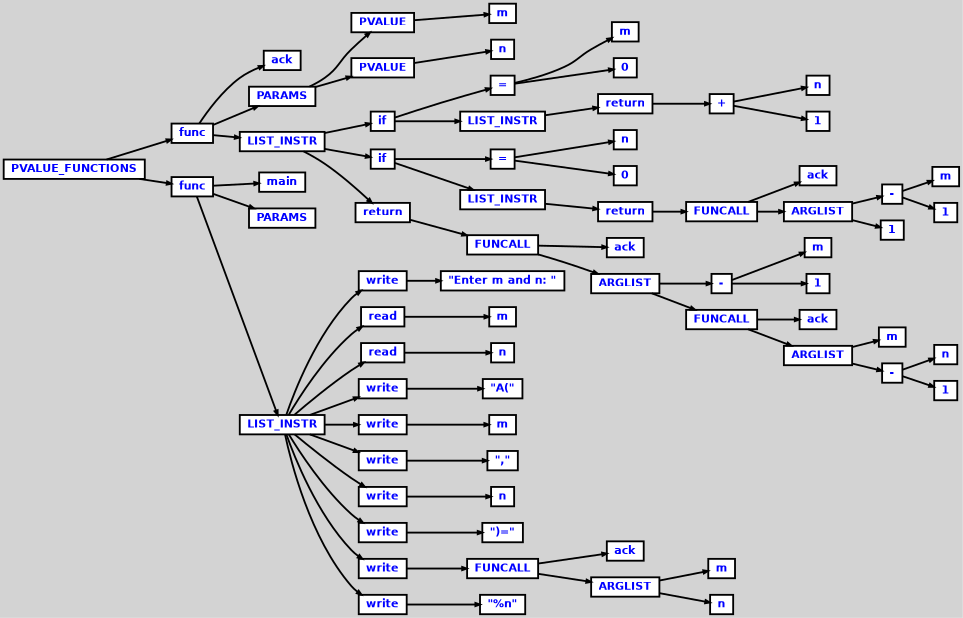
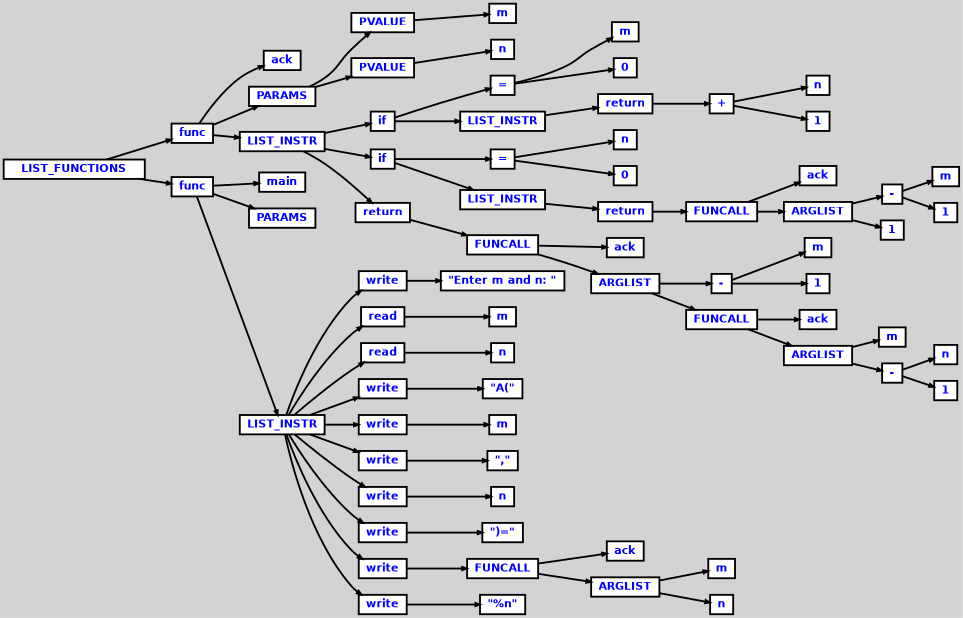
node "PVALUE_FUNCTIONS": label "PVALUE_FUNCTIONS" -> "LIST_FUNCTIONS"
